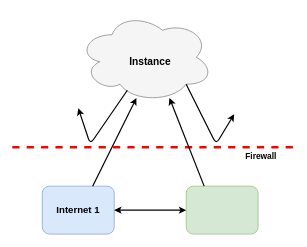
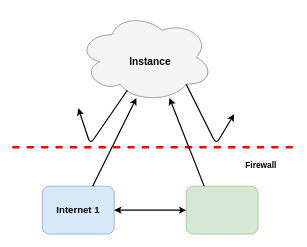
node "Firewall": moved (261, 156) -> (261, 165)
